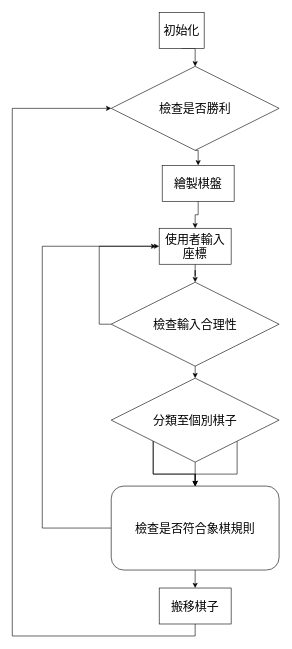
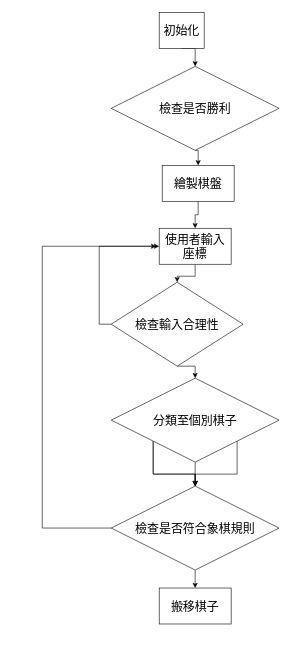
edge "搬移棋子" -> "檢查是否勝利": removed
node "檢查輸入合理性": size 168x84 -> 132x84
node "檢查是否符合象棋規則": shape rounded rectangle -> diamond
